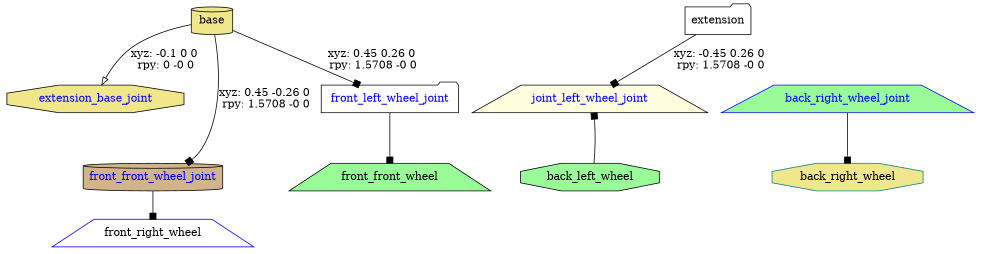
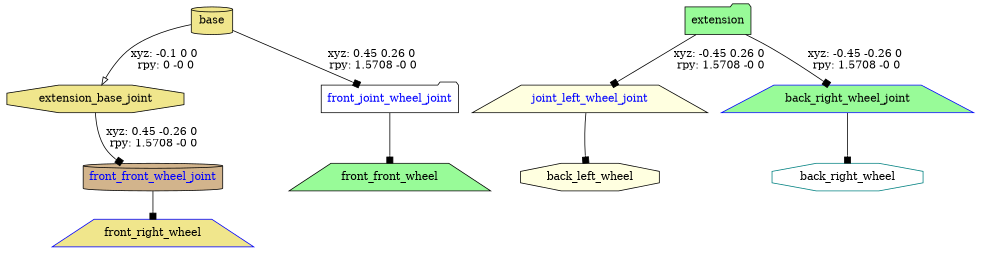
node "extension": fillcolor white -> palegreen
edge "extension" -> "back_right_wheel_joint": added, label "xyz: -0.45 -0.26 0 rpy: 1.5708 -0 0"
node "extension_base_joint": fontcolor blue -> black
node "front_left_wheel_joint": label "front_left_wheel_joint" -> "front_joint_wheel_joint"
node "back_right_wheel_joint": fontcolor blue -> black
edge "base" -> "front_front_wheel_joint": now "extension_base_joint" -> "front_front_wheel_joint"
edge "back_left_wheel" -> "joint_left_wheel_joint": reversed
node "back_left_wheel": fillcolor palegreen -> lightyellow
node "back_right_wheel": fillcolor khaki -> white
node "front_right_wheel": fillcolor white -> khaki
